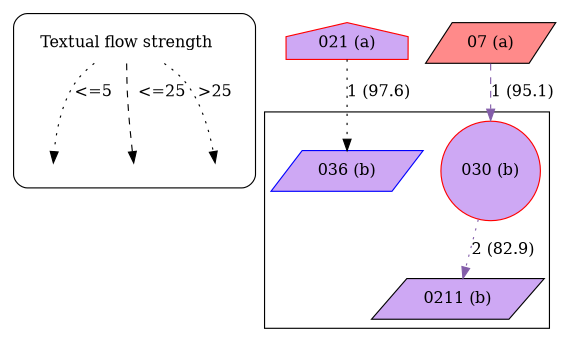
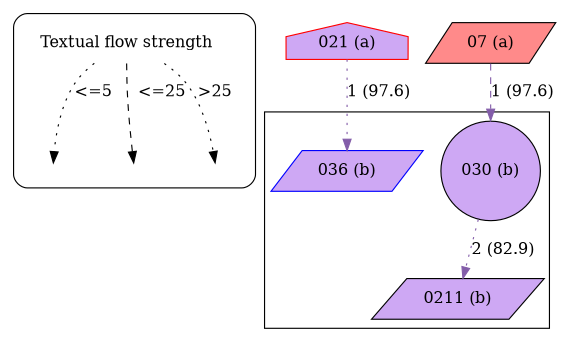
edge "07 (a)" -> "030 (b)": label "1 (95.1)" -> "1 (97.6)"
edge "021 (a)" -> "036 (b)": color black -> #835da9
node "030 (b)": color red -> black
